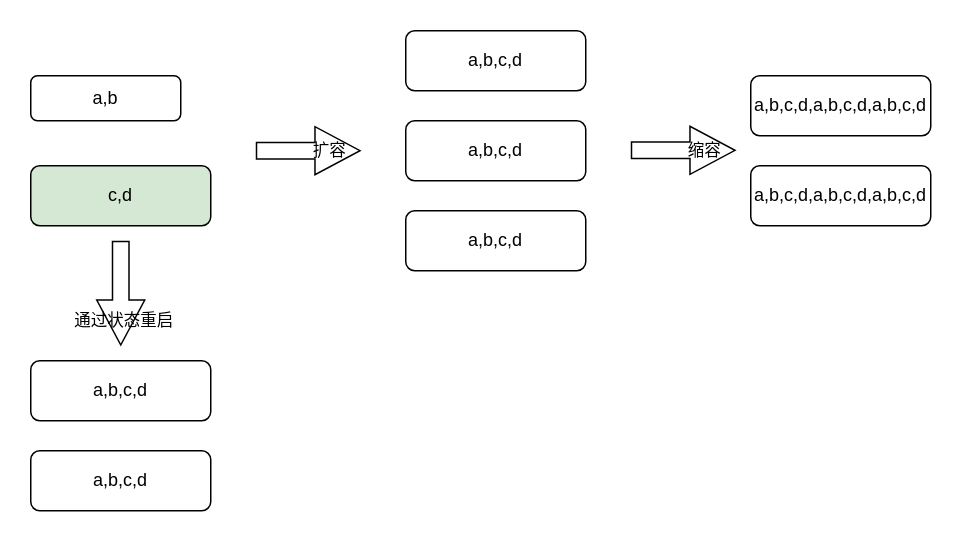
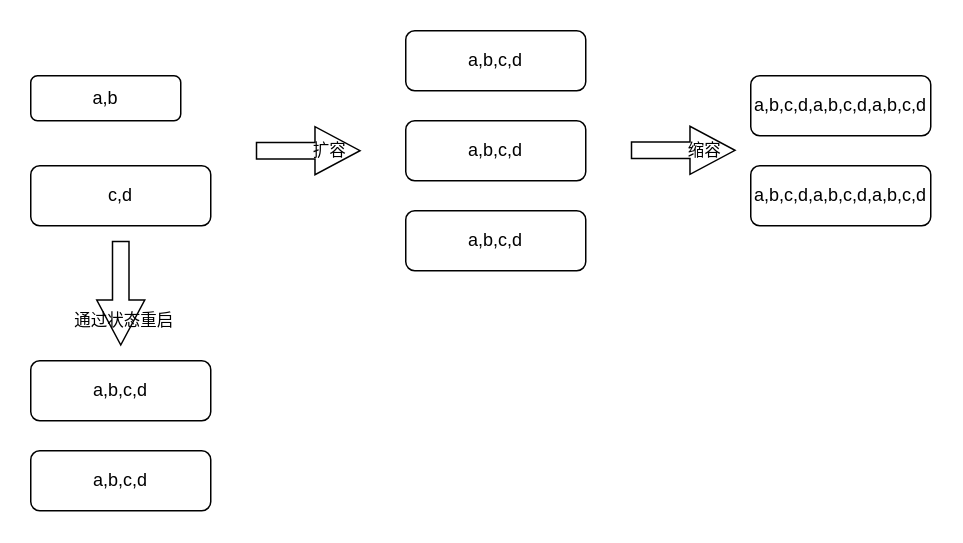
node "c,d": fillcolor #d5e8d4 -> #ffffff
